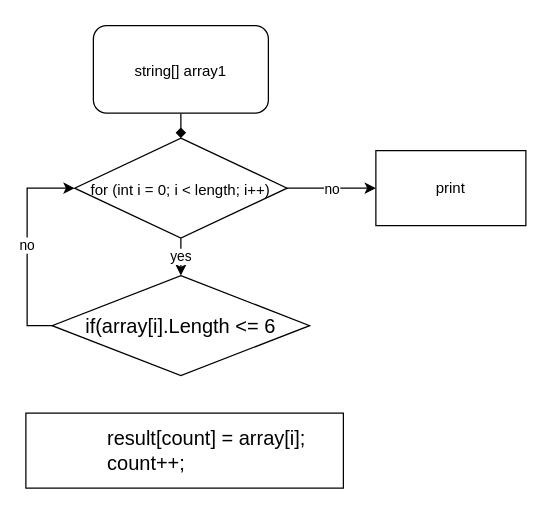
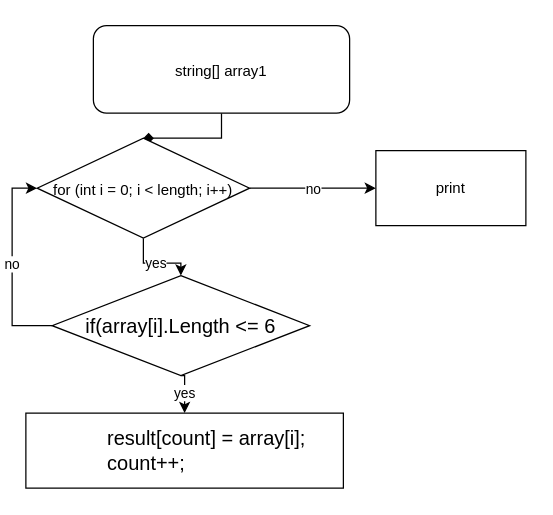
node "string[] array1": size 175x88 -> 256x88
node "for (int i = 0; i < length; i++)": moved (181, 188) -> (143, 188)
edge "if(array[i].Length <= 6" -> "result[count] = array[i]; count++;": added, label "yes"
